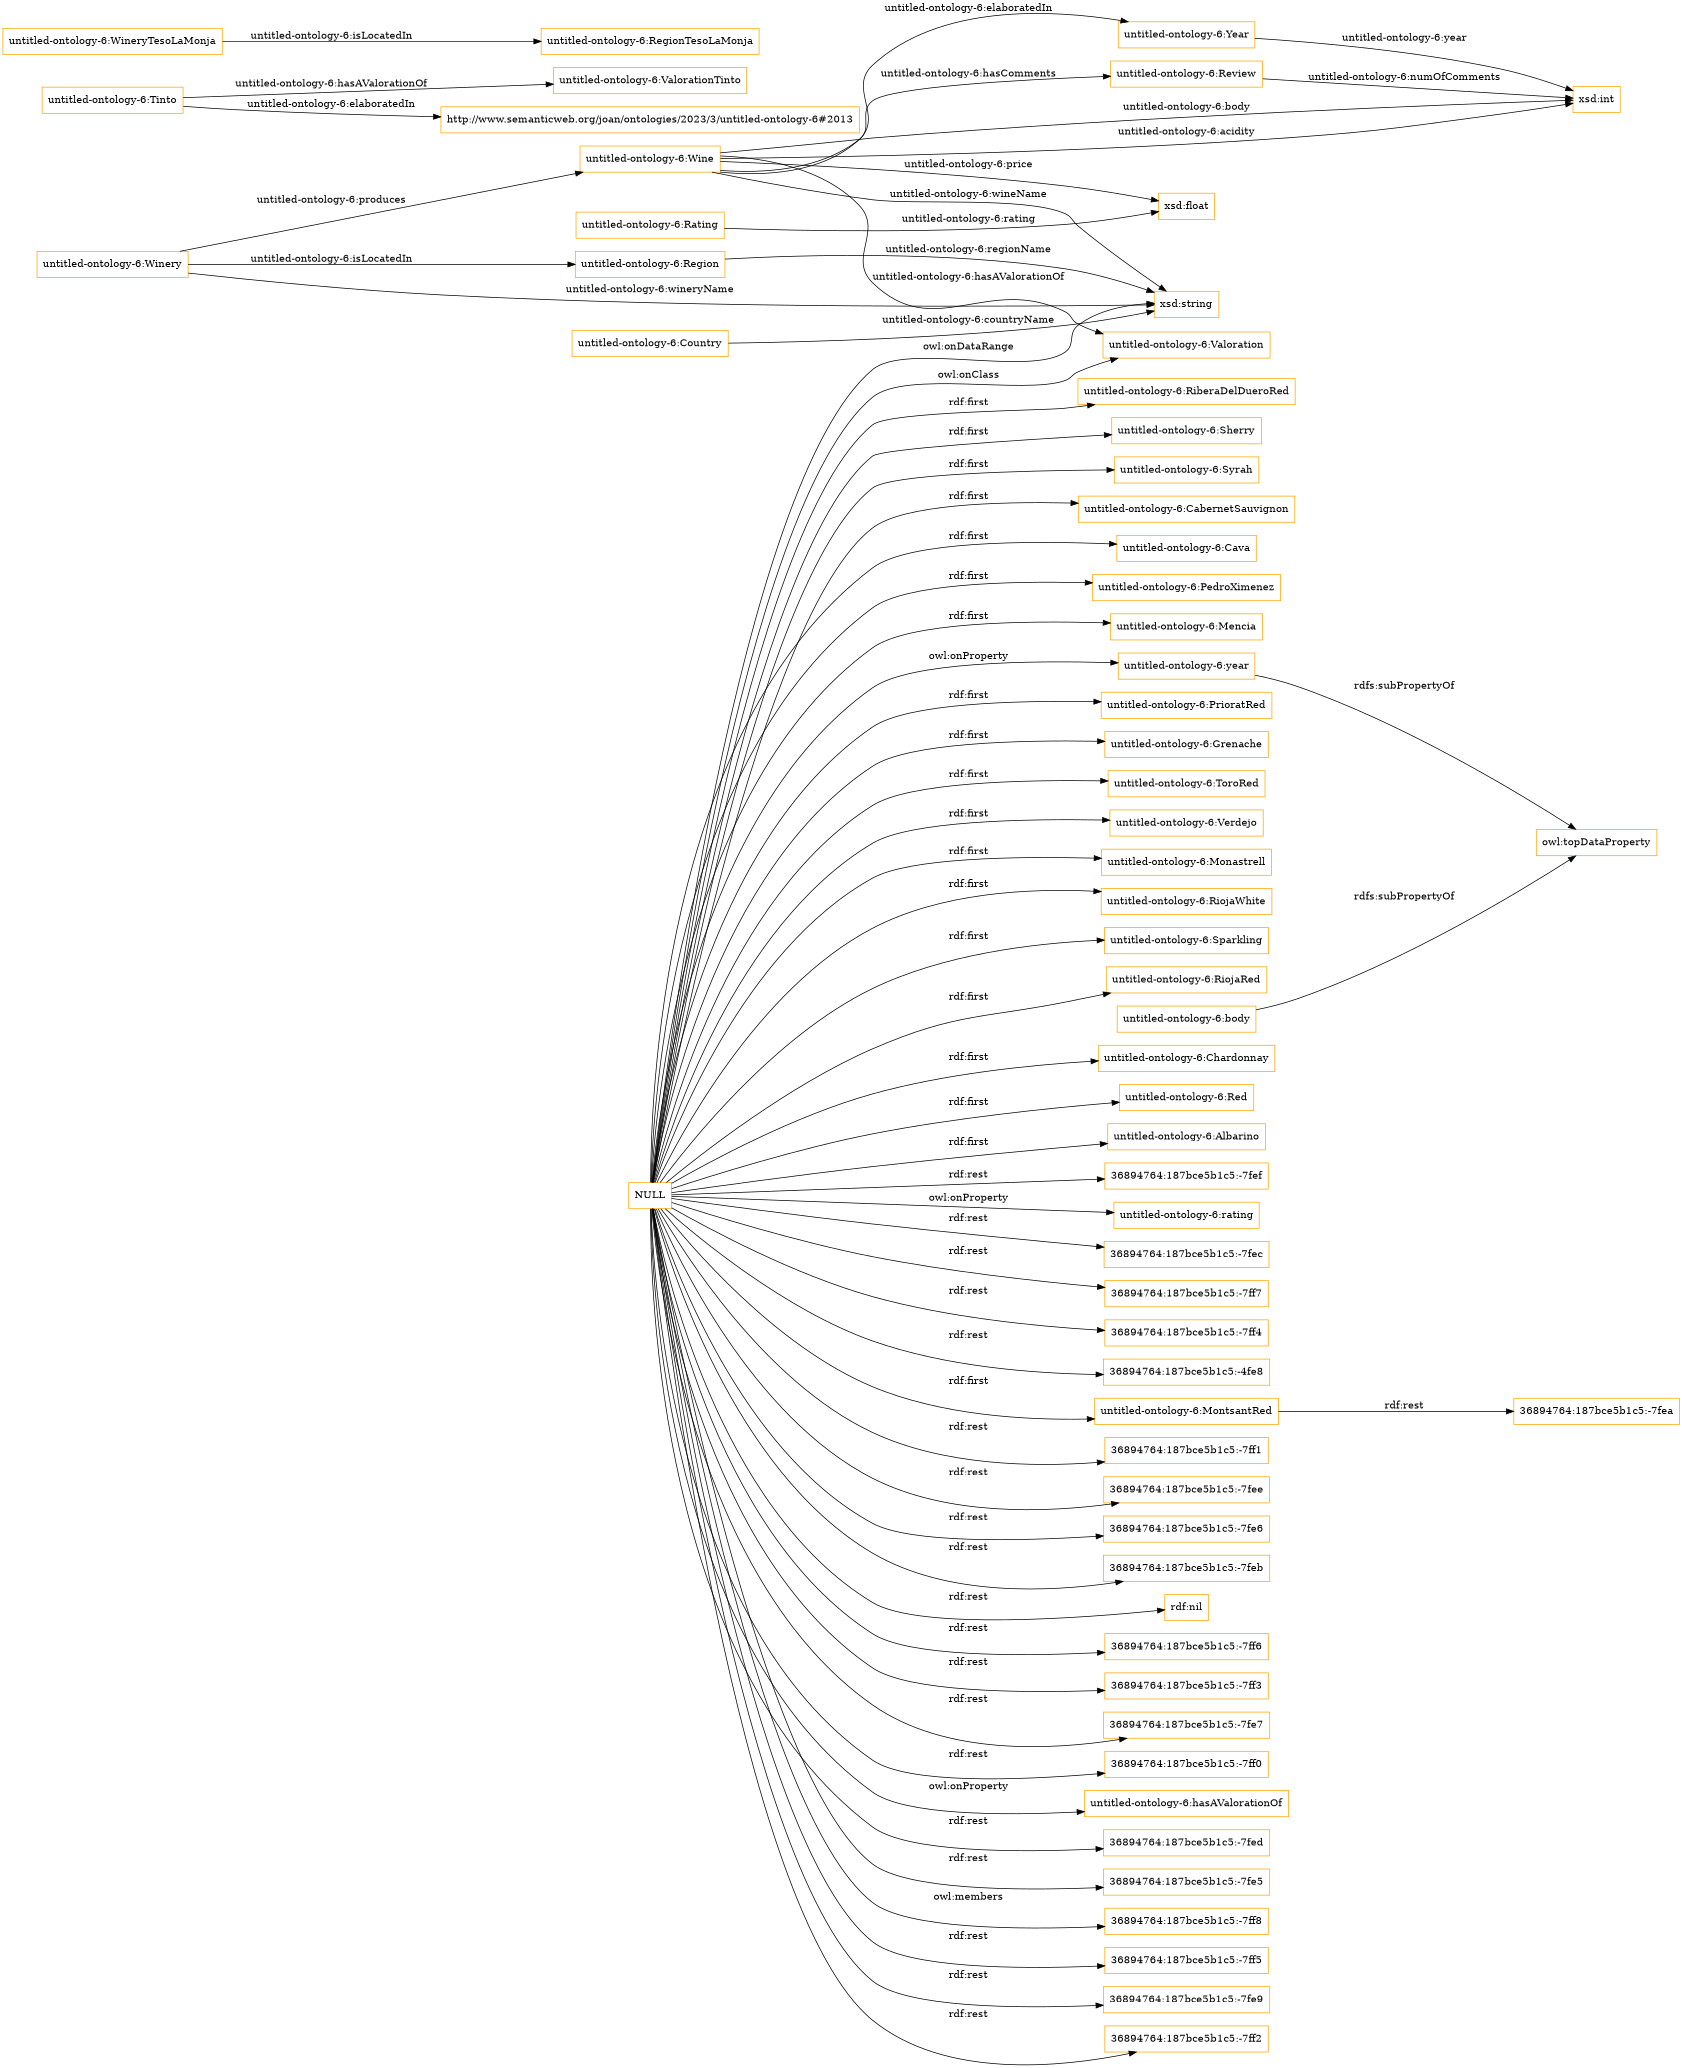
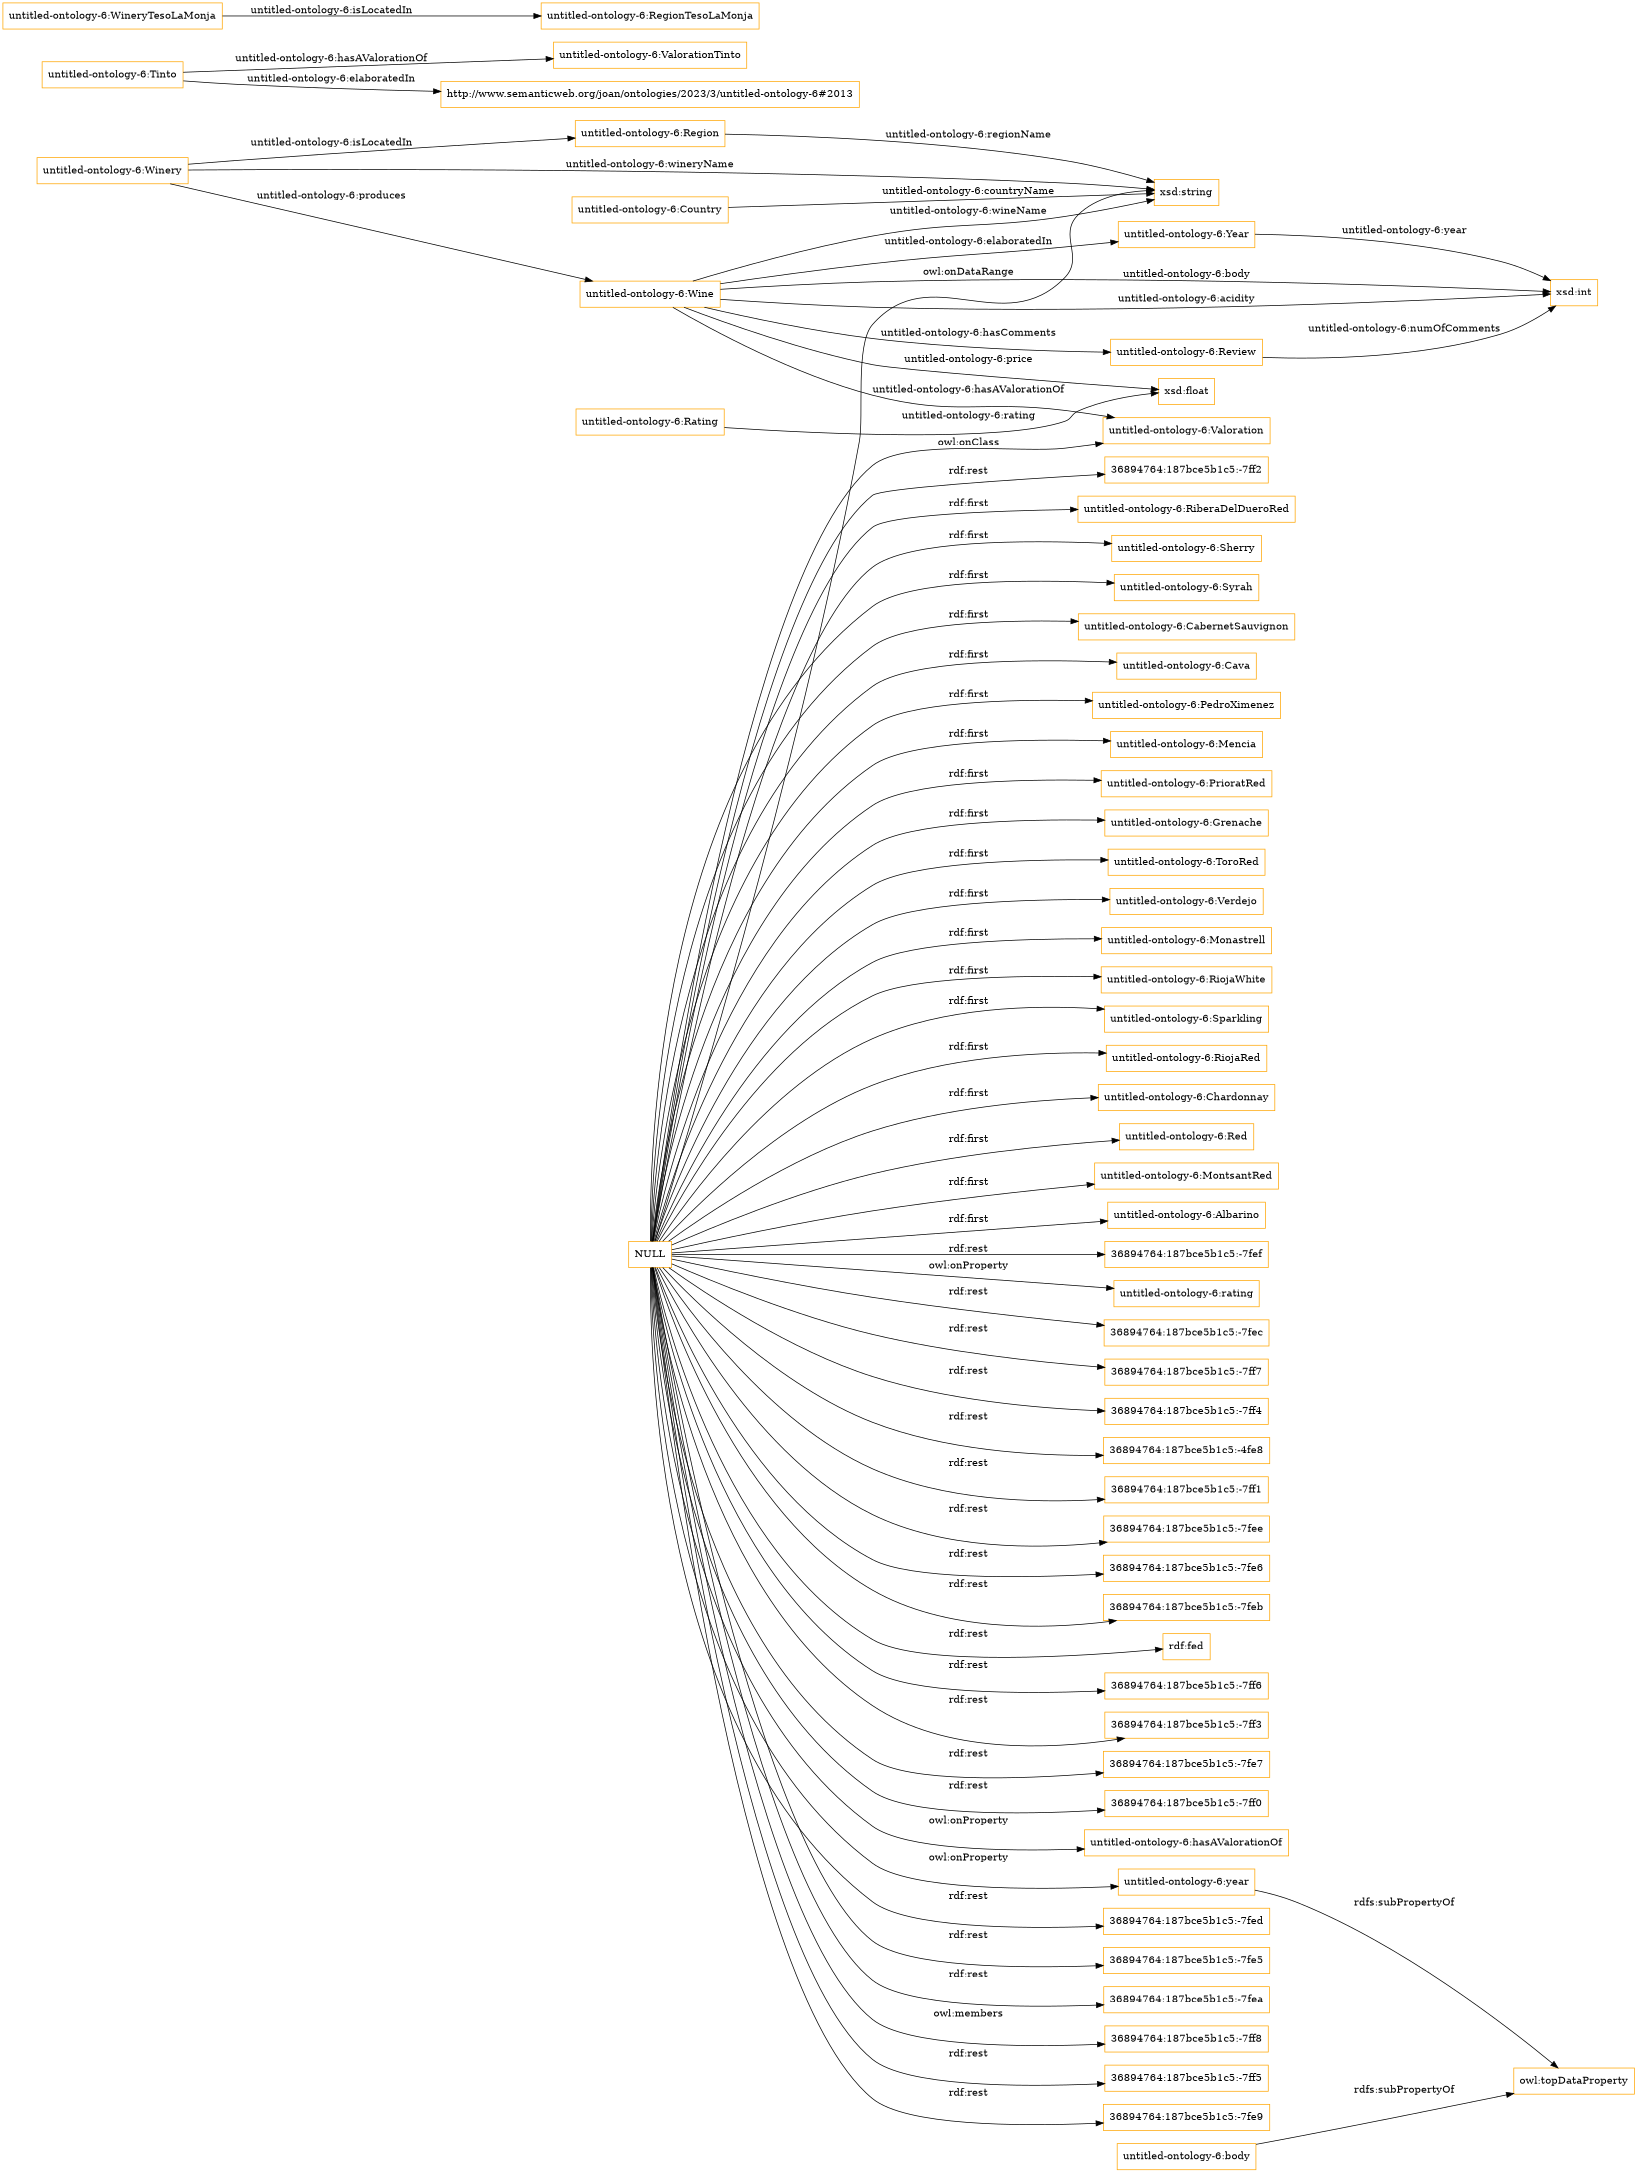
edge "untitled-ontology-6:MontsantRed" -> "36894764:187bce5b1c5:-7fea": now "NULL" -> "36894764:187bce5b1c5:-7fea"
node "rdf:nil": label "rdf:nil" -> "rdf:fed"
